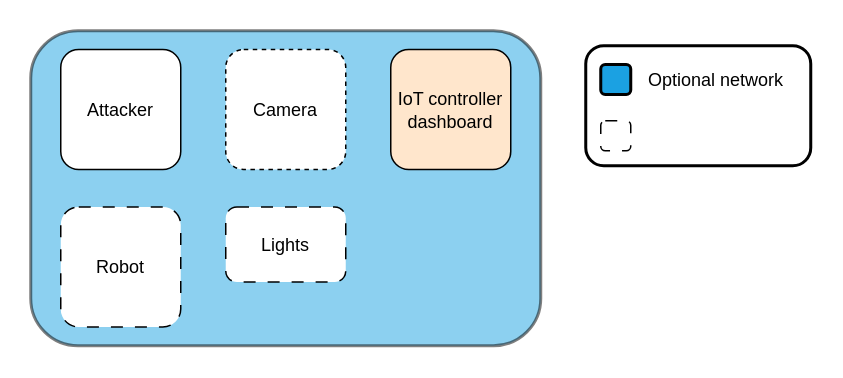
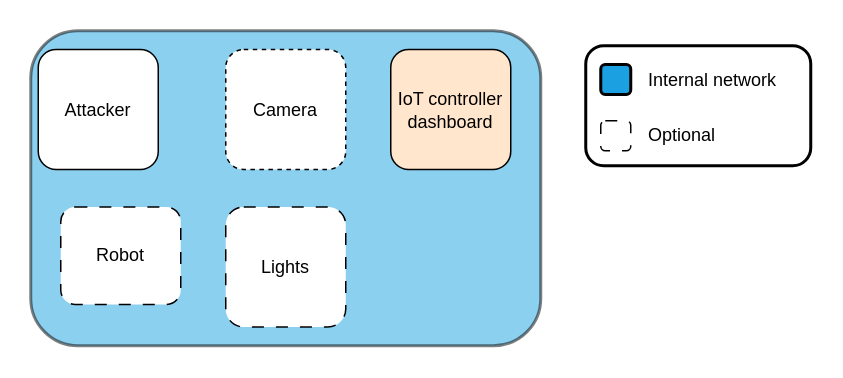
node "Optional network": label "Optional network" -> "Internal network"
node "Attacker": moved (121, 110) -> (98, 110)
node "Optional": added
node "Lights": size 120x75 -> 120x120
node "Robot": size 120x120 -> 120x98
